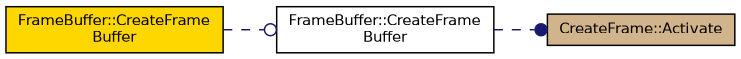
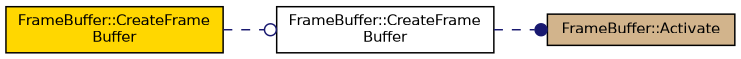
node "CreateFrame::Activate": label "CreateFrame::Activate" -> "FrameBuffer::Activate"
